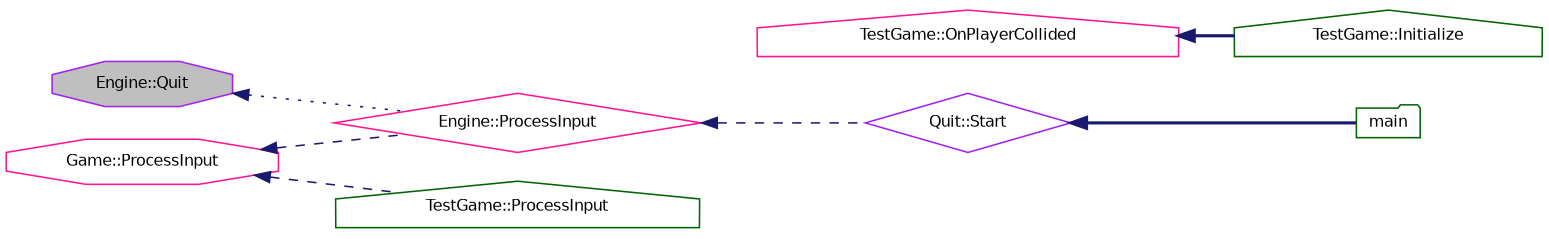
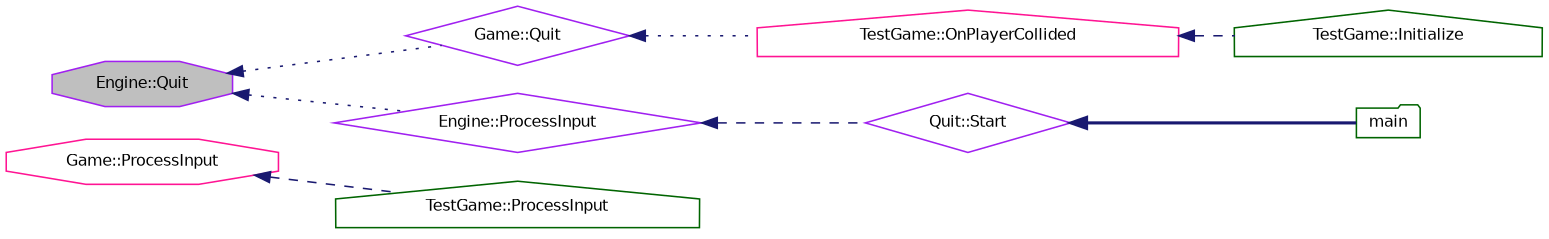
node "Game::Quit": added
edge "TestGame::Initialize" -> "TestGame::OnPlayerCollided": style bold -> dashed
node "Engine::ProcessInput": color deeppink -> purple
edge "Engine::ProcessInput" -> "Game::ProcessInput": removed
